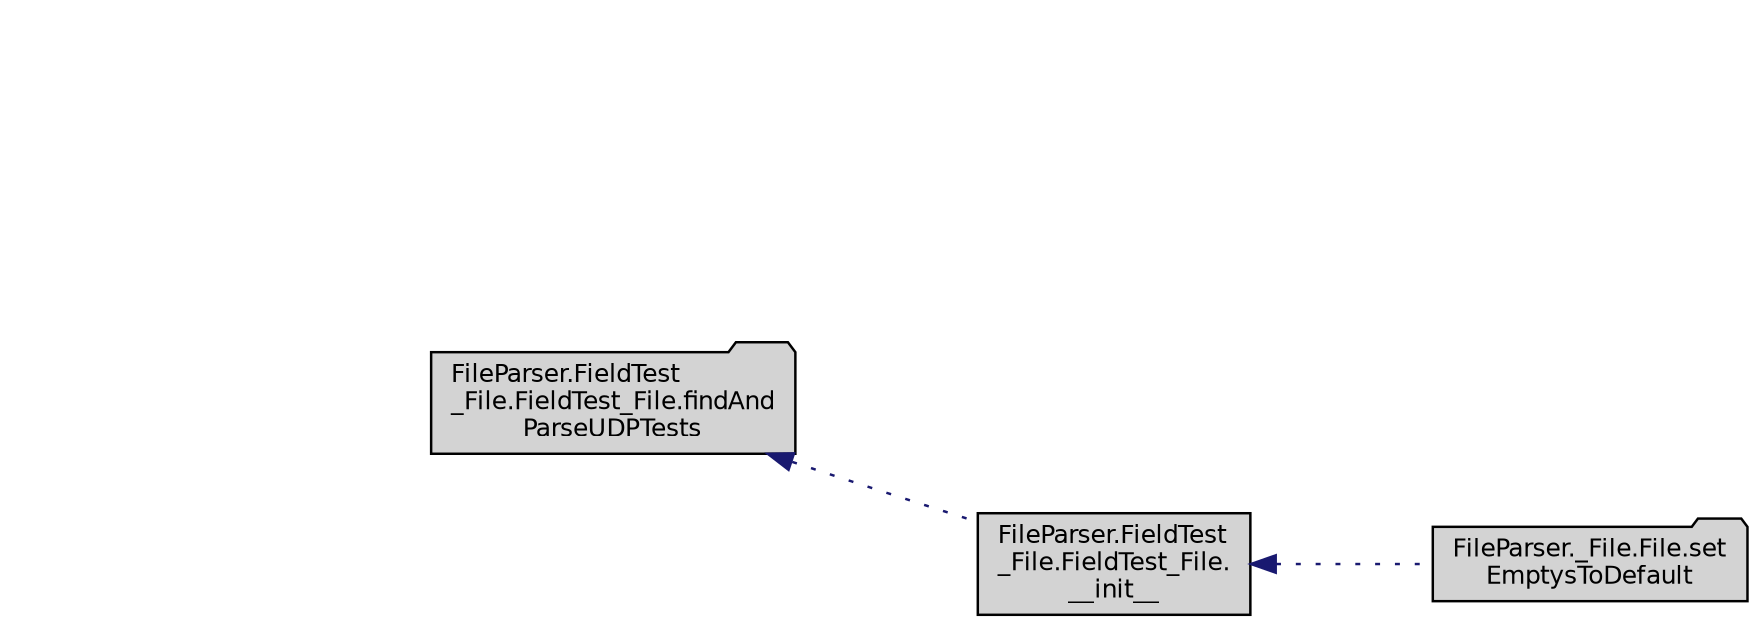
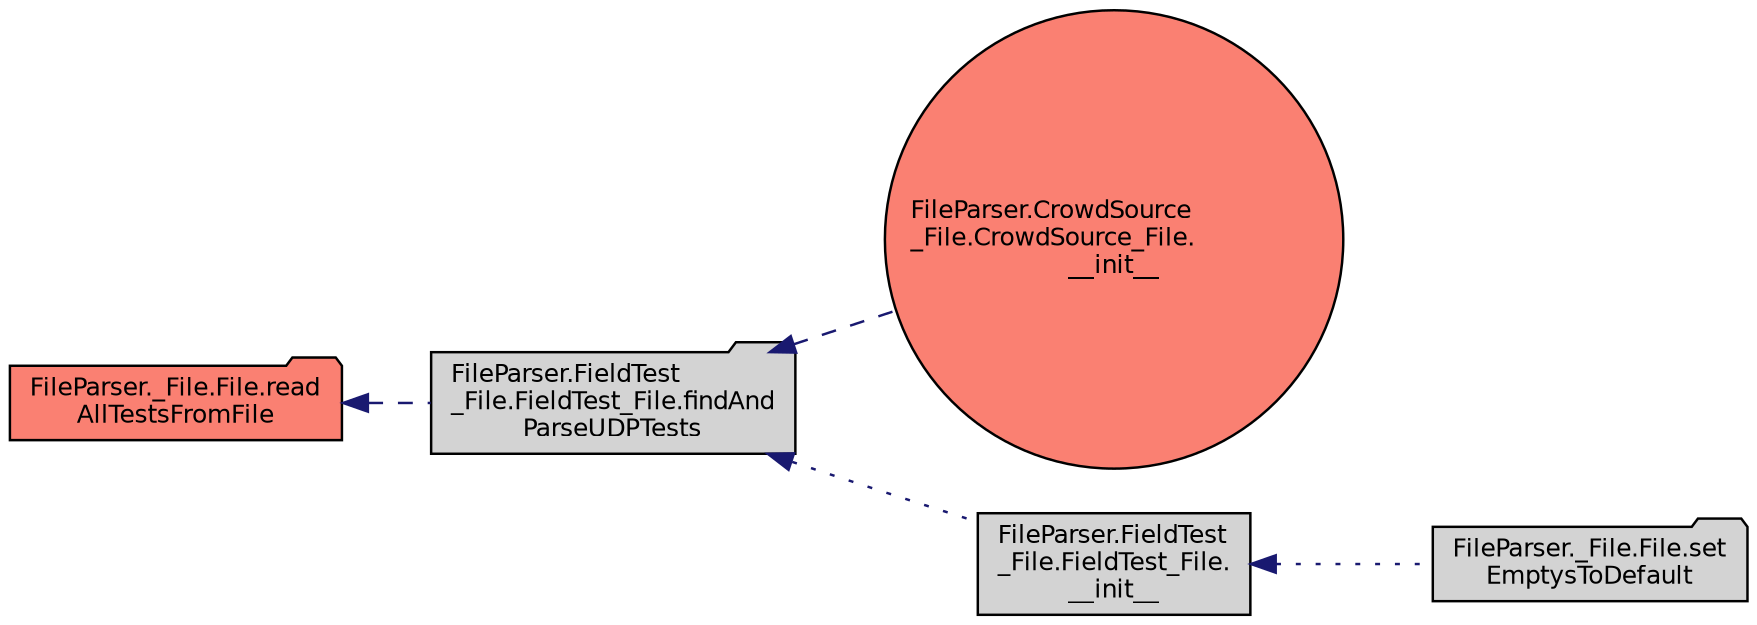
node "FileParser.CrowdSource _File.CrowdSource_File. __init__": added
node "FileParser._File.File.read AllTestsFromFile": added
